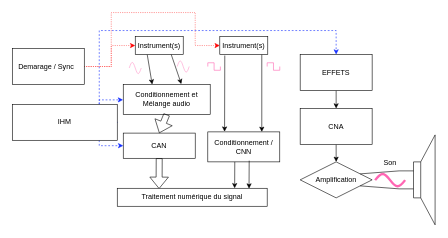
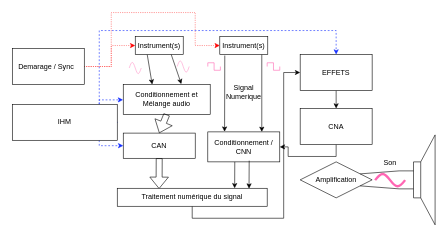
edge "Traitement numérique du signal" -> "EFFETS": added
node "Signal Numerique": added
edge "CNA" -> "Amplification": now "CNA" -> "Conditionnement / CNN"
